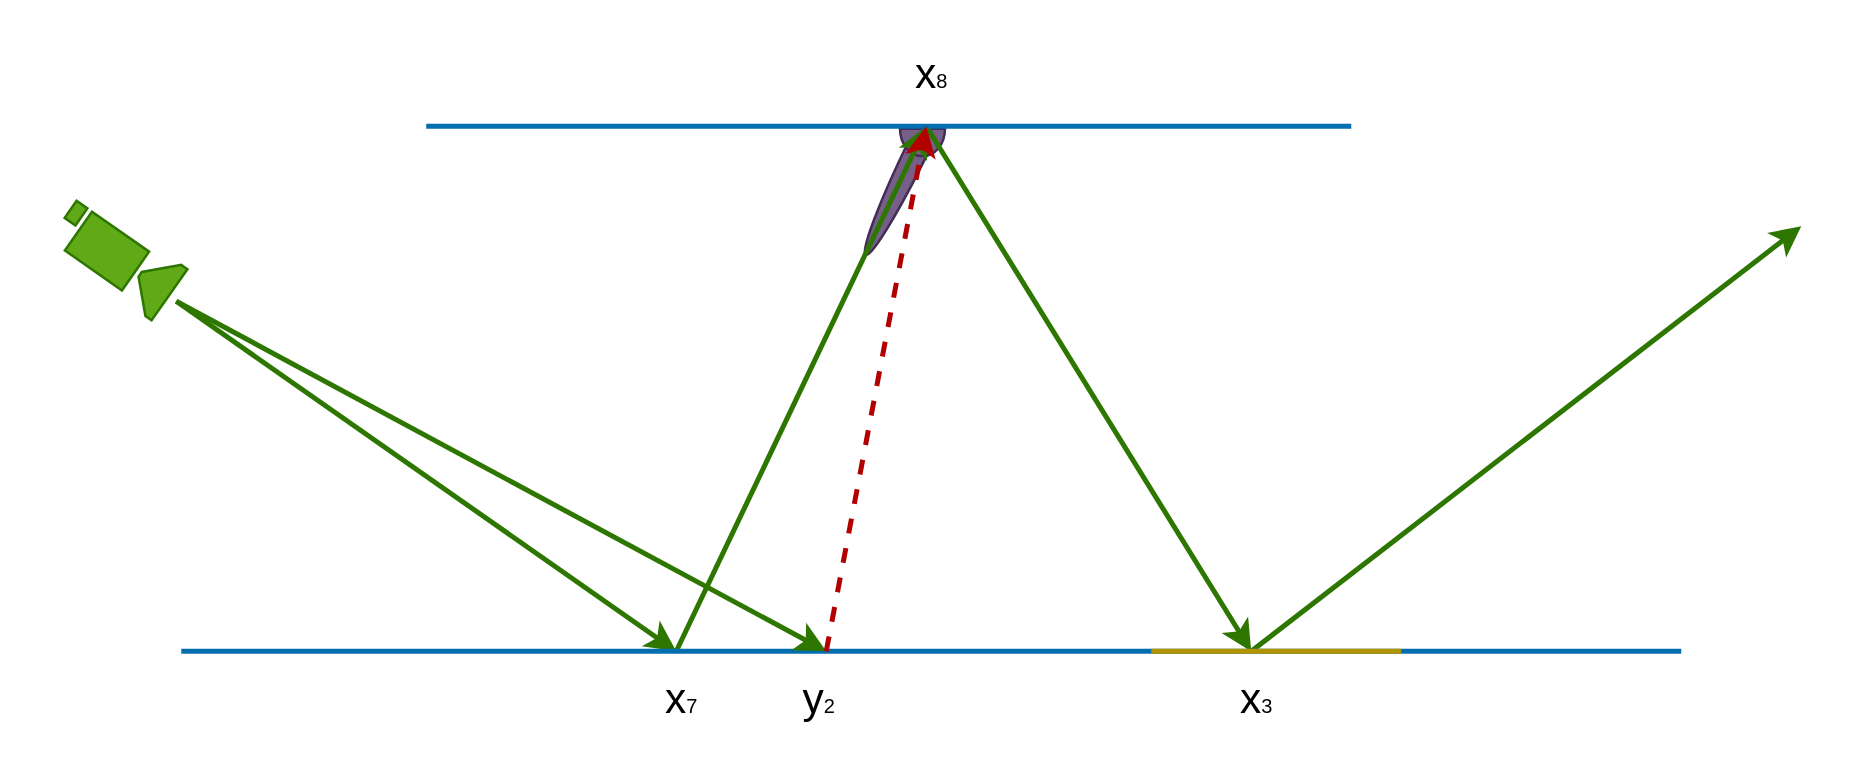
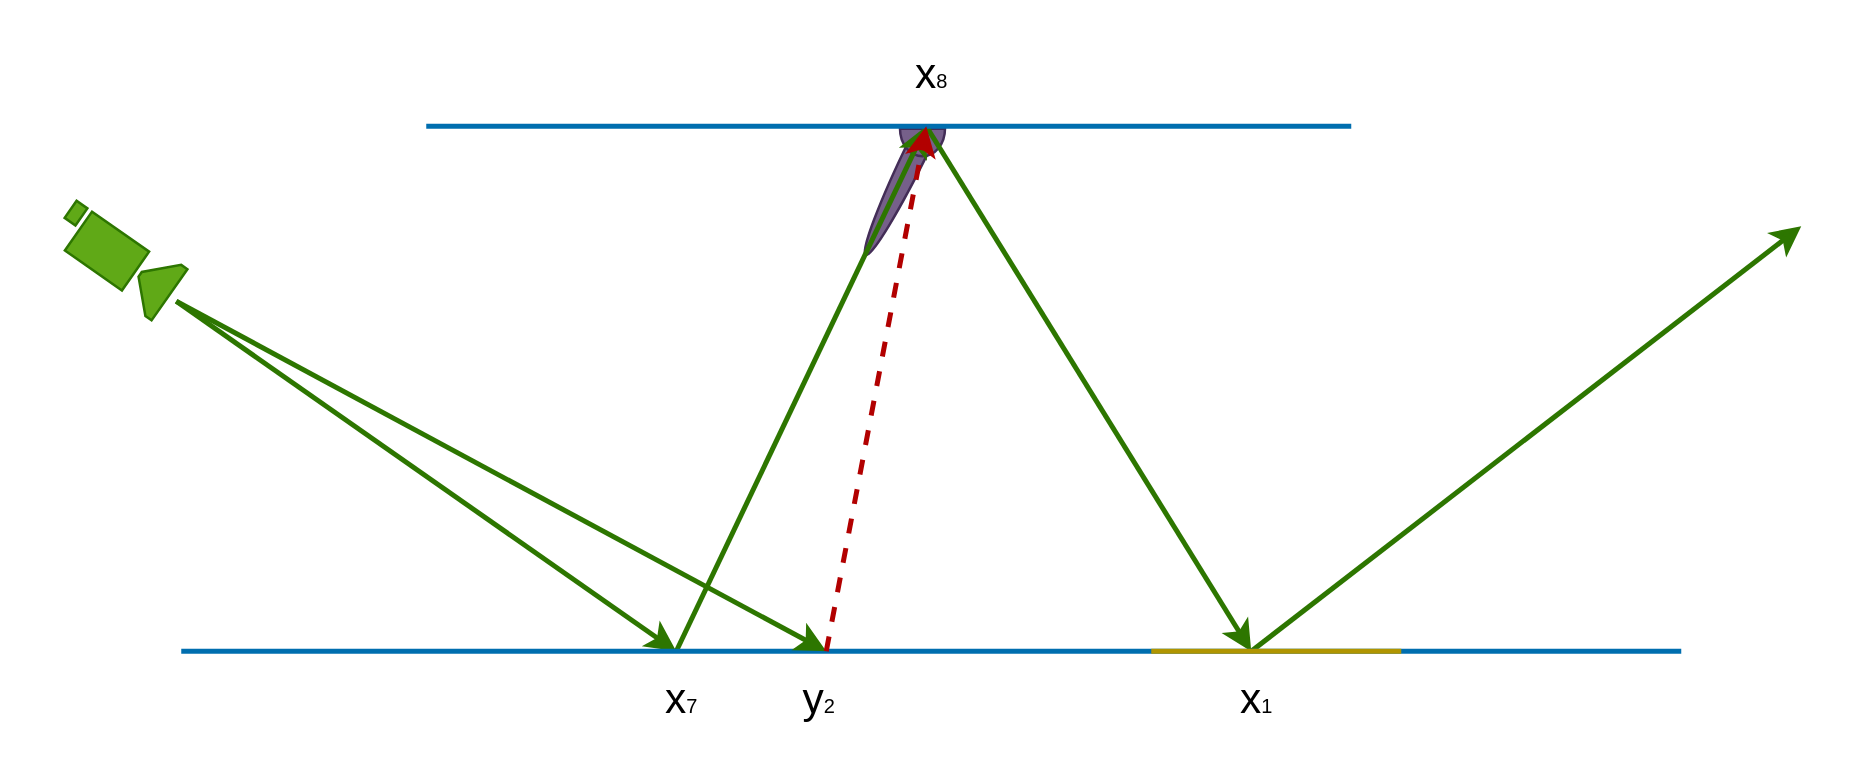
node "x3": label "x3" -> "x1"
